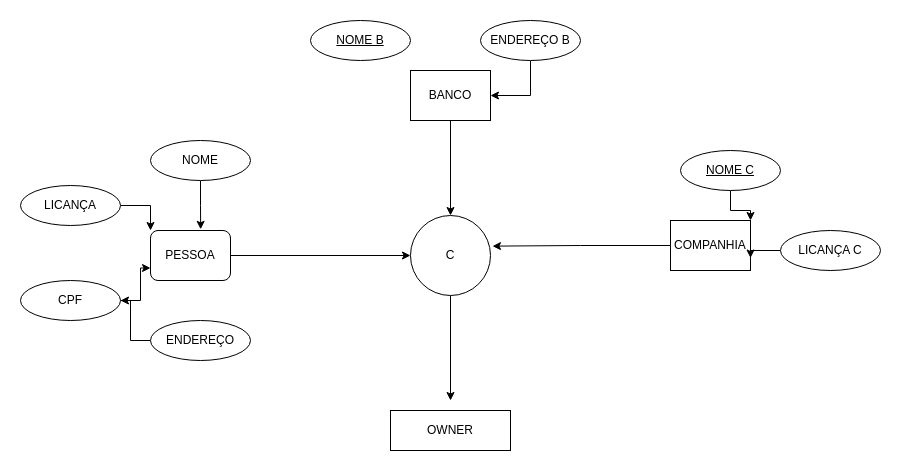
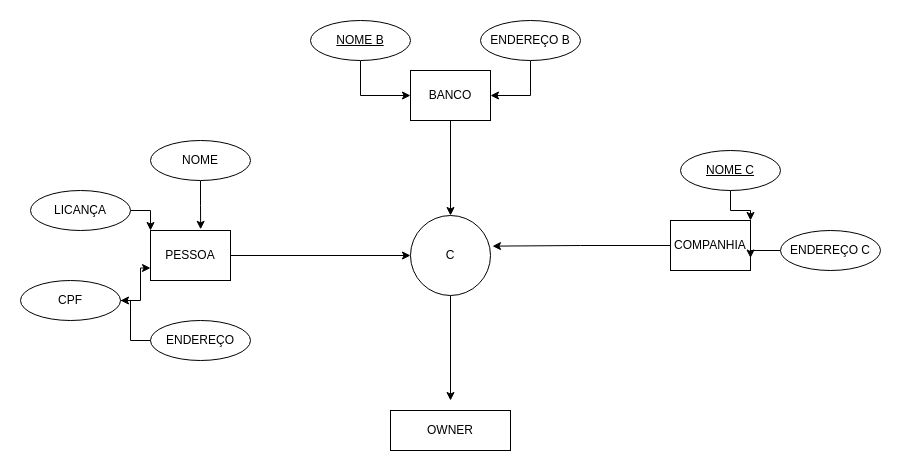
edge "NOME B" -> "BANCO": added
node "LICANÇA": moved (71, 206) -> (81, 211)
node "LICANÇA C": label "LICANÇA C" -> "ENDEREÇO C"
node "PESSOA": shape rounded rectangle -> rectangle
